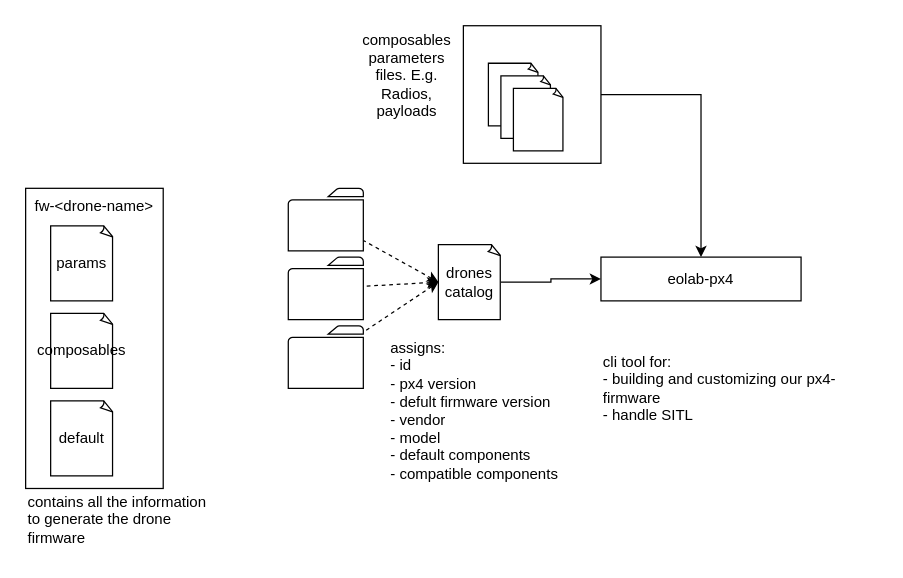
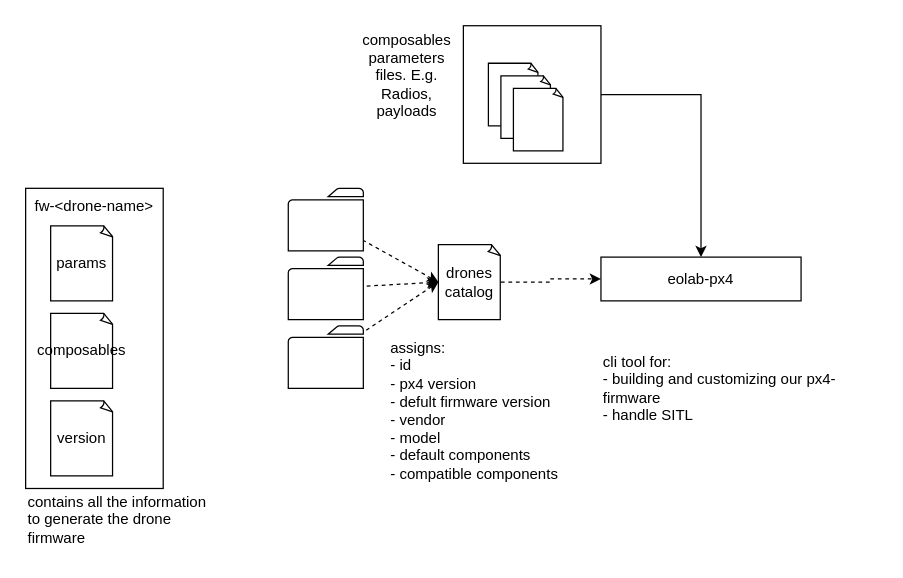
edge "drones catalog" -> "eolab-px4": style solid -> dashed
node "default": label "default" -> "version"
